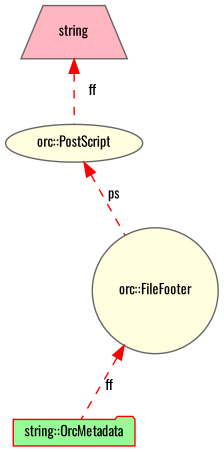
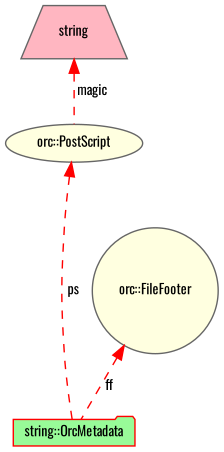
edge "orc::PostScript" -> "string": label " ff" -> " magic"
edge "orc::FileFooter" -> "orc::PostScript": now "string::OrcMetadata" -> "orc::PostScript"
